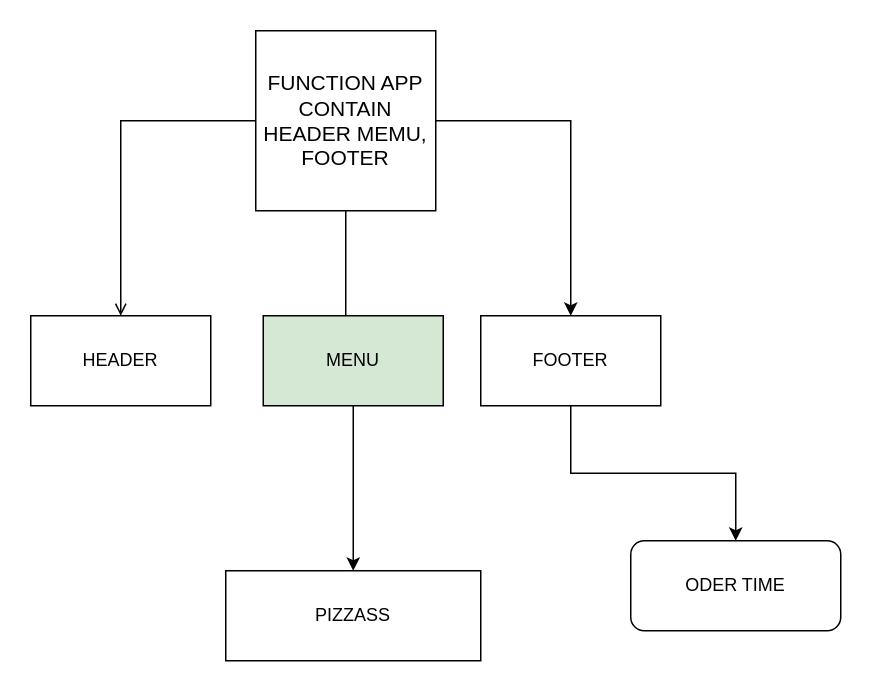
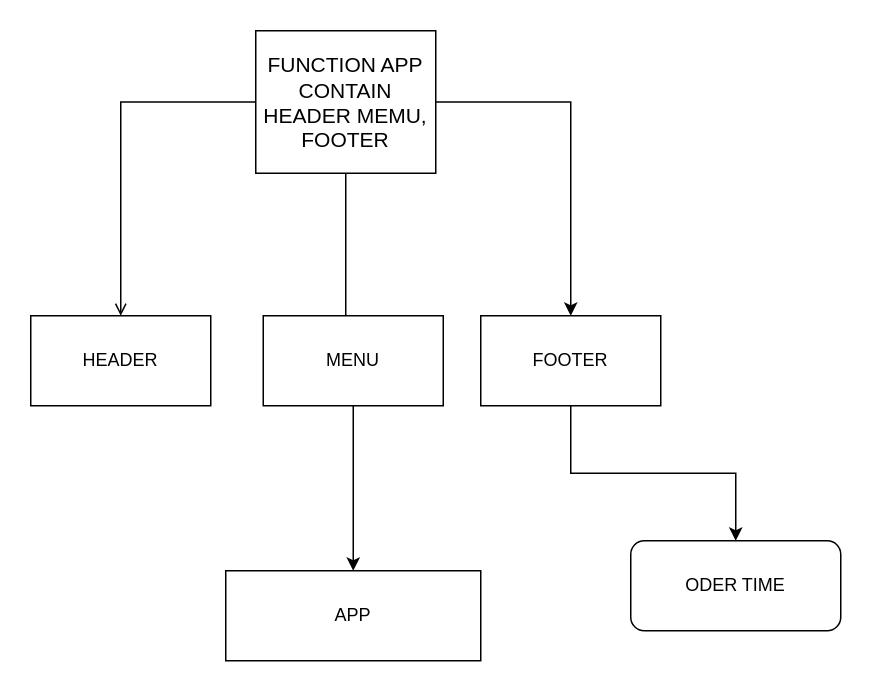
node "FUNCTION APP CONTAIN HEADER MEMU, FOOTER": size 180x180 -> 180x143
node "MENU": fillcolor #d5e8d4 -> #ffffff
node "PIZZASS": label "PIZZASS" -> "APP"
